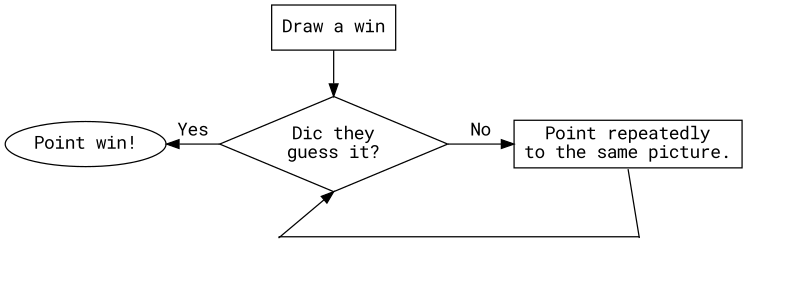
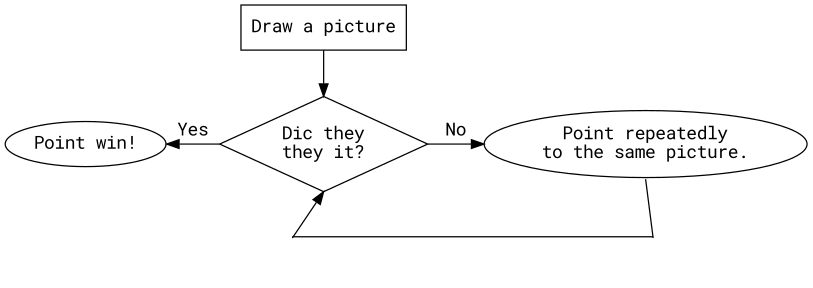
node "Draw a win": label "Draw a win" -> "Draw a picture"
node "Dic they guess it?": label "Dic they guess it?" -> "Dic they they it?"
node "Point repeatedly to the same picture.": shape box -> ellipse
